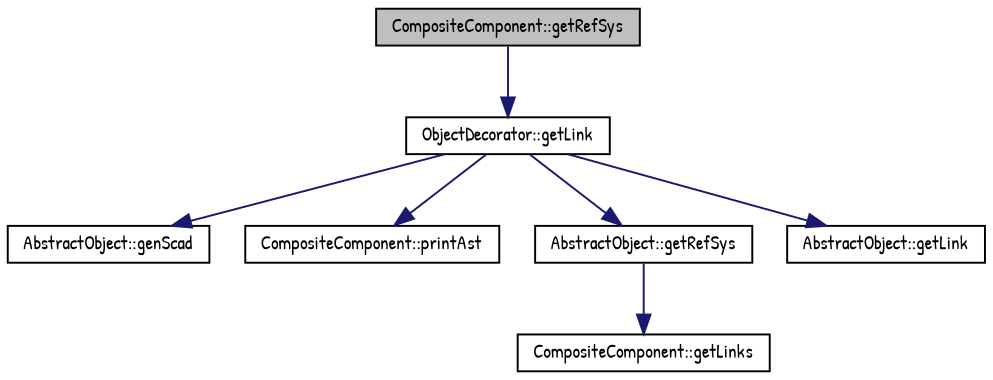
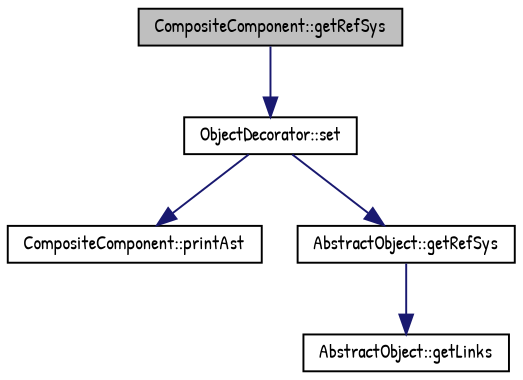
node "ObjectDecorator::getLink": label "ObjectDecorator::getLink" -> "ObjectDecorator::set"
node "AbstractObject::genScad": removed
node "AbstractObject::getLink": removed
node "CompositeComponent::getLinks": label "CompositeComponent::getLinks" -> "AbstractObject::getLinks"
